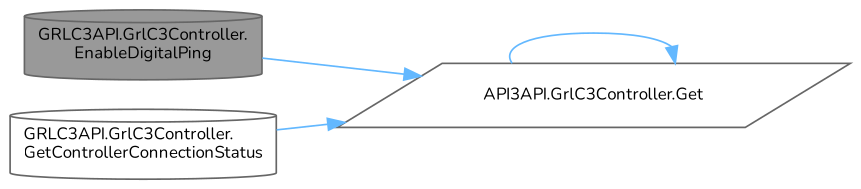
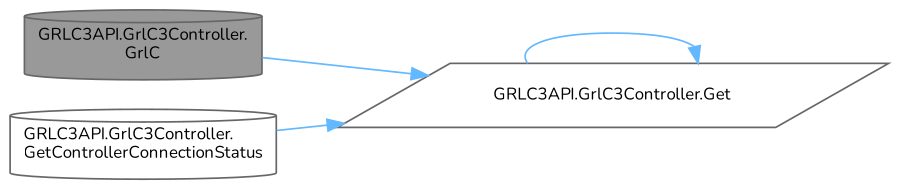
node "GRLC3API.GrlC3Controller. EnableDigitalPing": label "GRLC3API.GrlC3Controller. EnableDigitalPing" -> "GRLC3API.GrlC3Controller. GrlC"
node "API3API.GrlC3Controller.Get": label "API3API.GrlC3Controller.Get" -> "GRLC3API.GrlC3Controller.Get"
